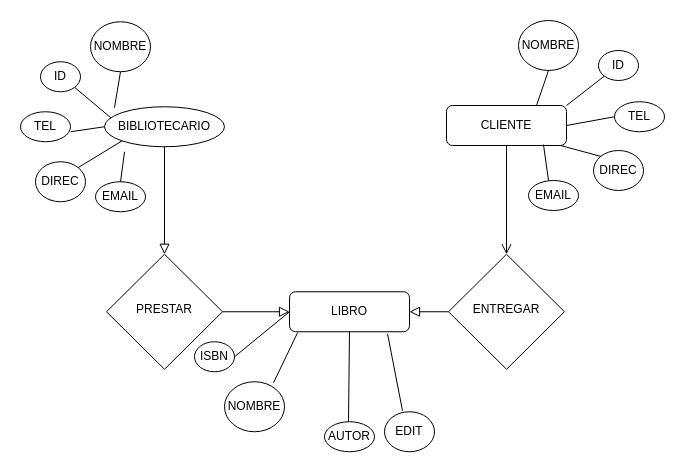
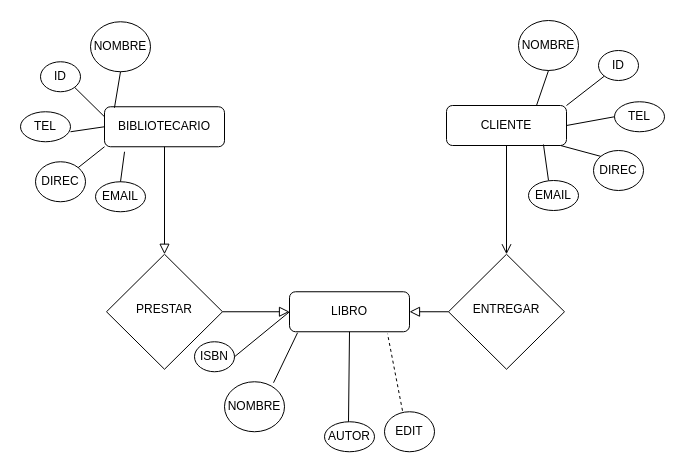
node "BIBLIOTECARIO": shape ellipse -> rounded rectangle
edge "LIBRO" -- "EDIT": style solid -> dashed
